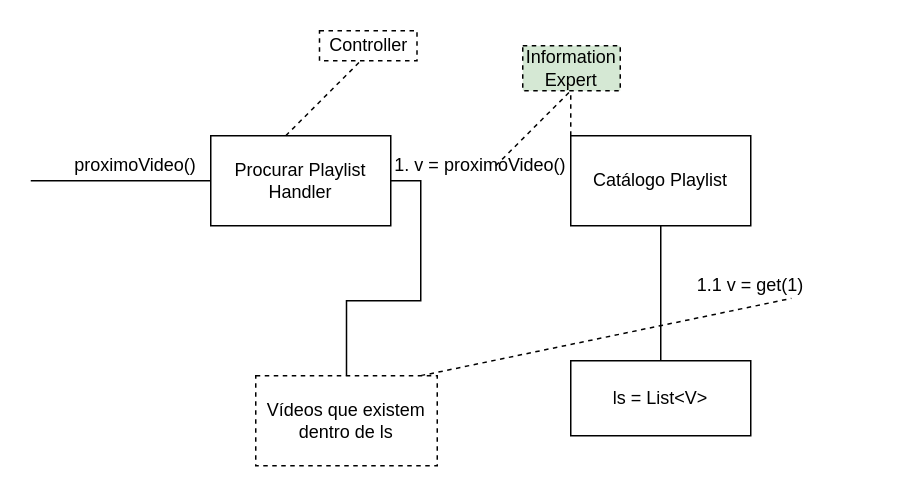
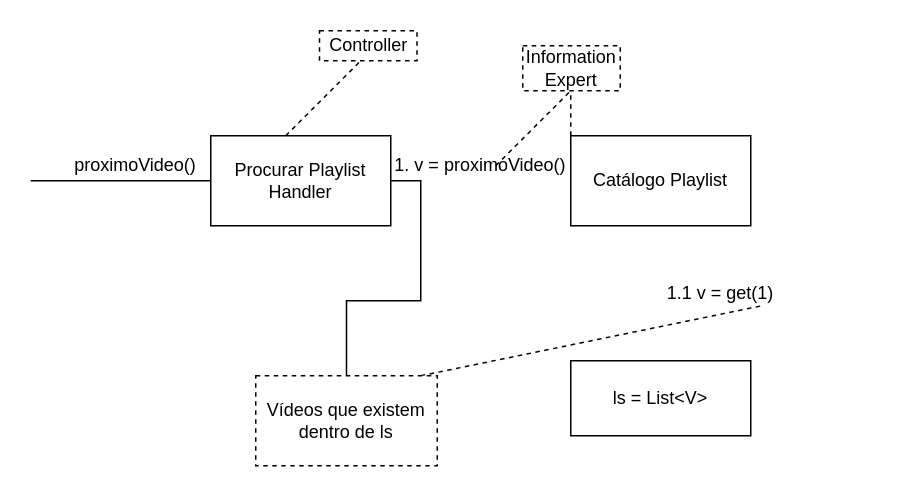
node "Information Expert": fillcolor #d5e8d4 -> #ffffff
node "1.1 v = get(1)": moved (751, 286) -> (721, 293)
edge "Catálogo Playlist" -- "ls = List<V>": removed
